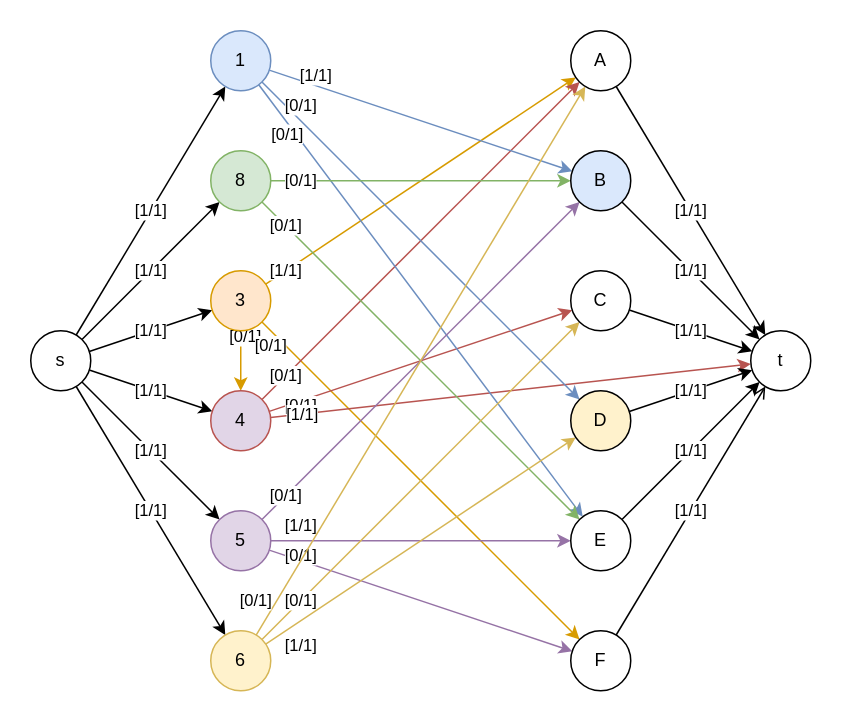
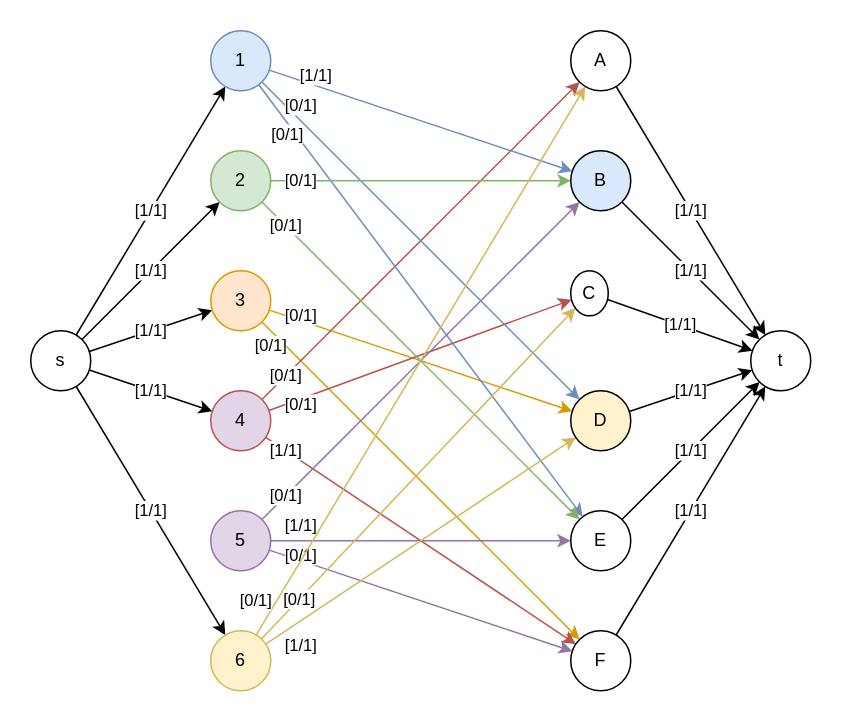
node "8": label "8" -> "2"
edge "3" -> "A": removed, label "[1/1]"
node "C": size 60x60 -> 38x45
edge "3" -> "4": now "3" -> "D"
edge "4" -> "t": now "4" -> "F"
edge "F" -> "t": arrowhead open -> classic
edge "s" -> "5": removed, label "[1/1]"
